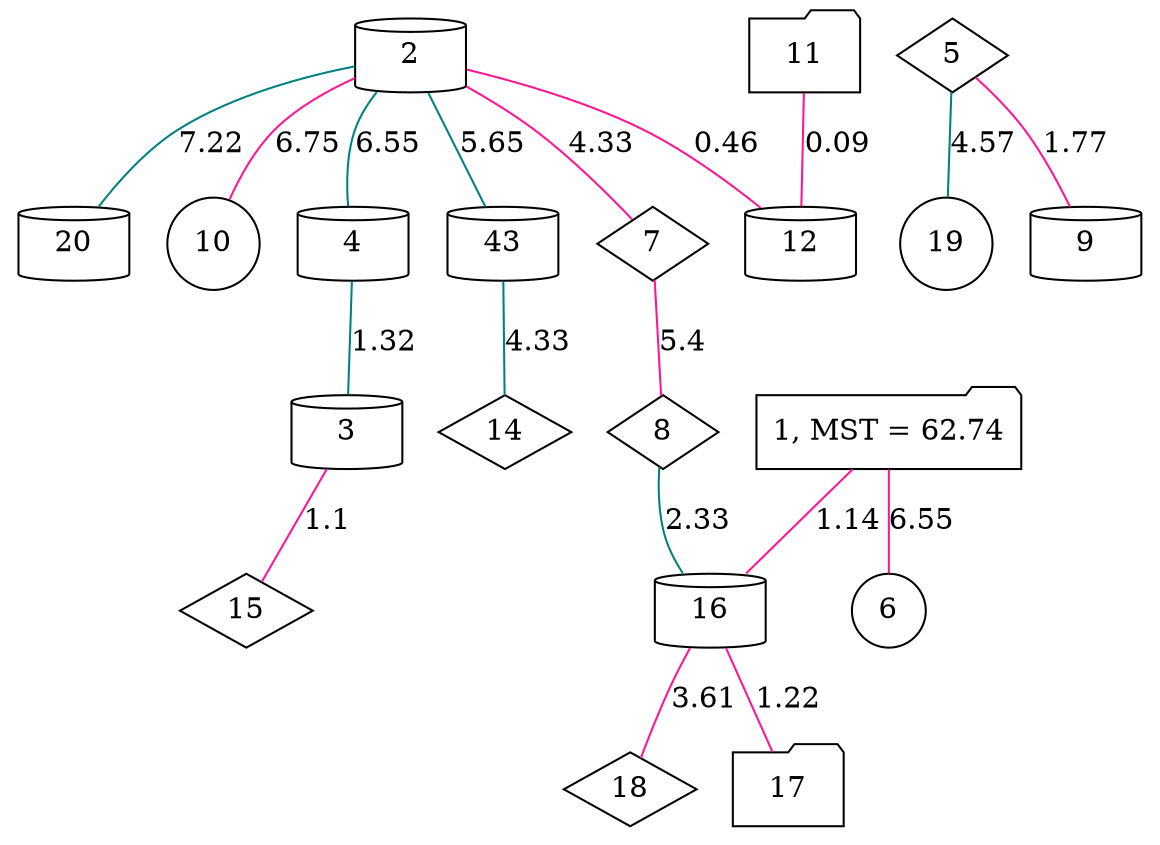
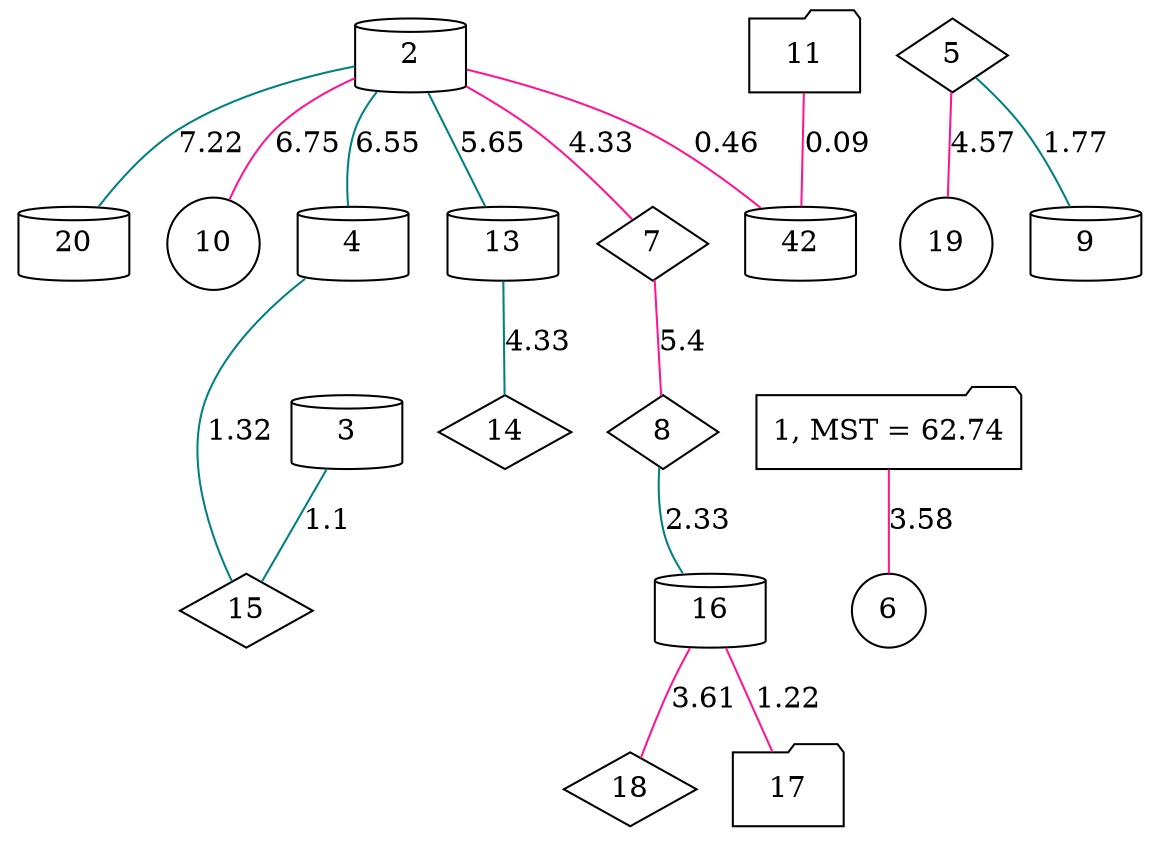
edge "5" -- "9": color deeppink -> teal
edge "5" -- "19": color teal -> deeppink
node "43": label "43" -> "13"
node "12": label "12" -> "42"
edge "4" -- "3": now "4" -- "15"
edge "1, MST = 62.74" -- "16": removed, label "1.14"
edge "1, MST = 62.74" -- "6": label "6.55" -> "3.58"
edge "3" -- "15": color deeppink -> teal
